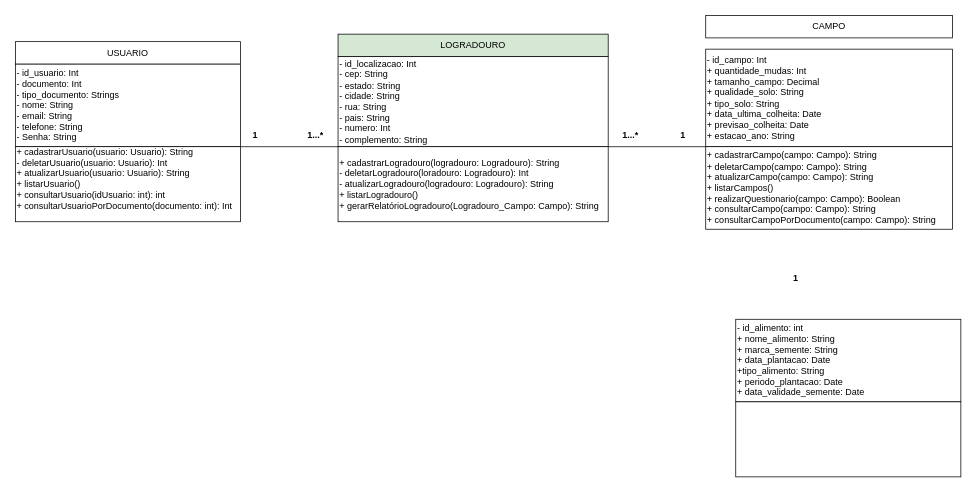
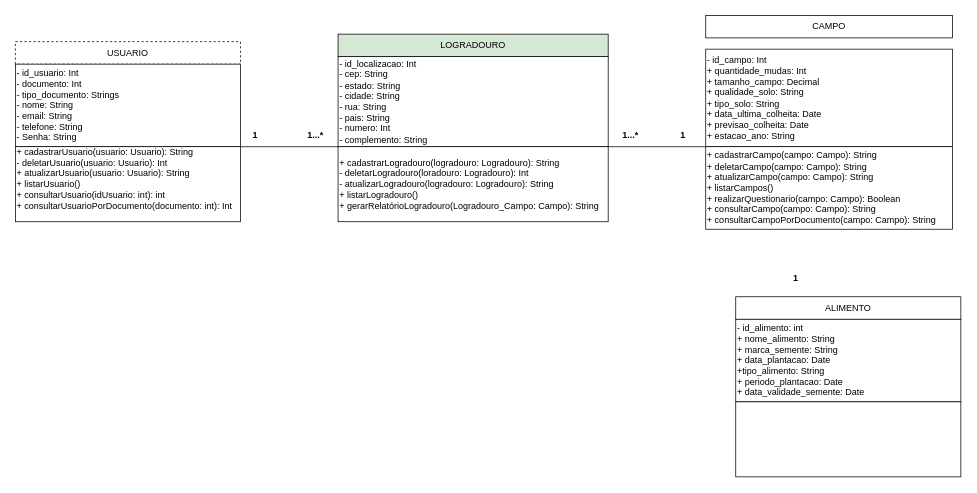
node "USUARIO": style solid -> dashed
node "ALIMENTO": added
